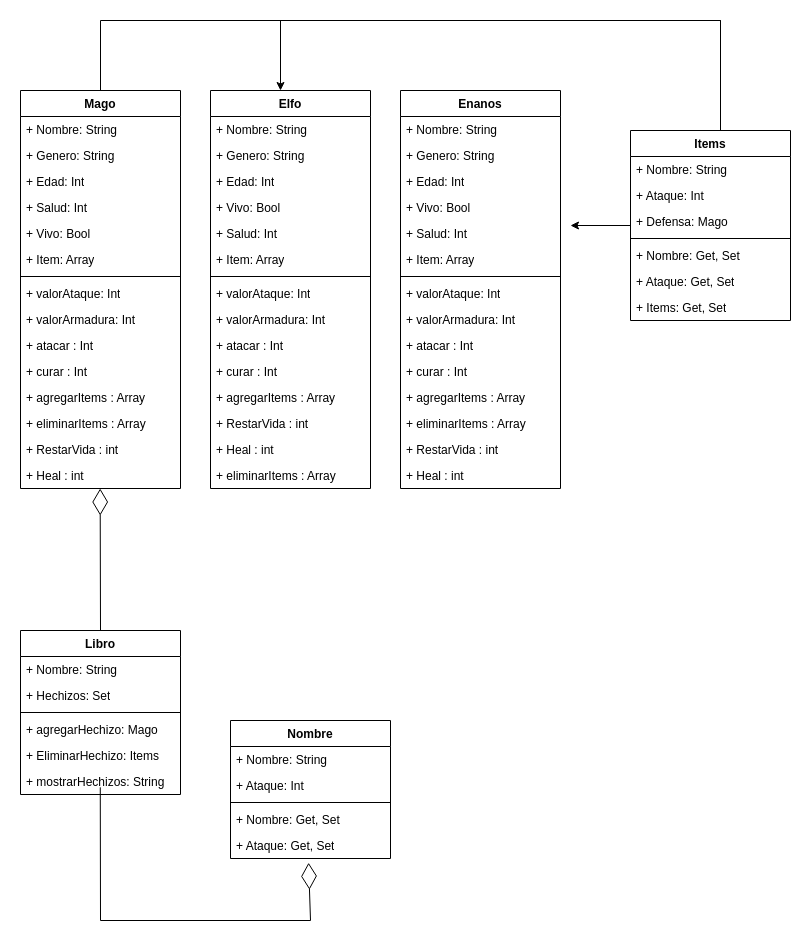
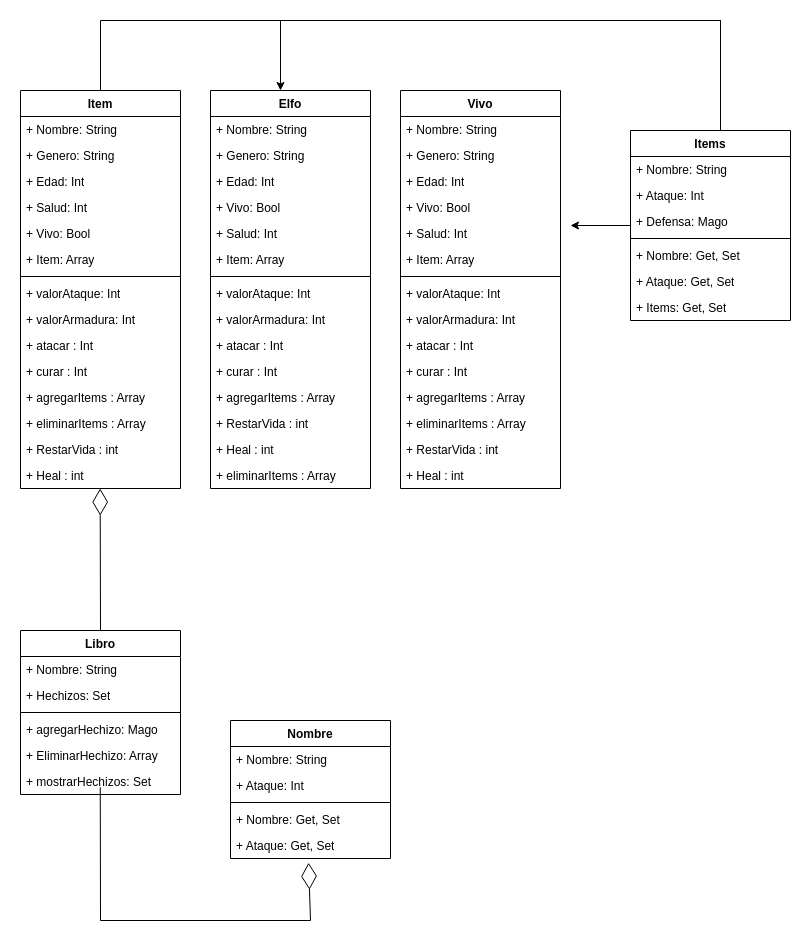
node "Mago": label "Mago" -> "Item"
node "Enanos": label "Enanos" -> "Vivo"
node "+ EliminarHechizo: Items": label "+ EliminarHechizo: Items" -> "+ EliminarHechizo: Array"
node "+ mostrarHechizos: String": label "+ mostrarHechizos: String" -> "+ mostrarHechizos: Set"
